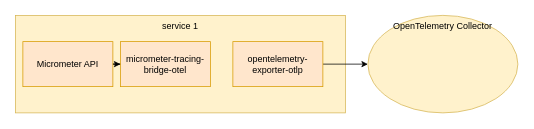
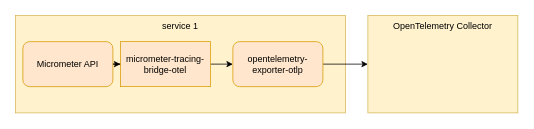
node "Micrometer API": shape rectangle -> rounded rectangle
edge "micrometer-tracing-bridge-otel" -> "opentelemetry-exporter-otlp": added
node "opentelemetry-exporter-otlp": shape rectangle -> rounded rectangle
node "OpenTelemetry Collector": shape ellipse -> rectangle
